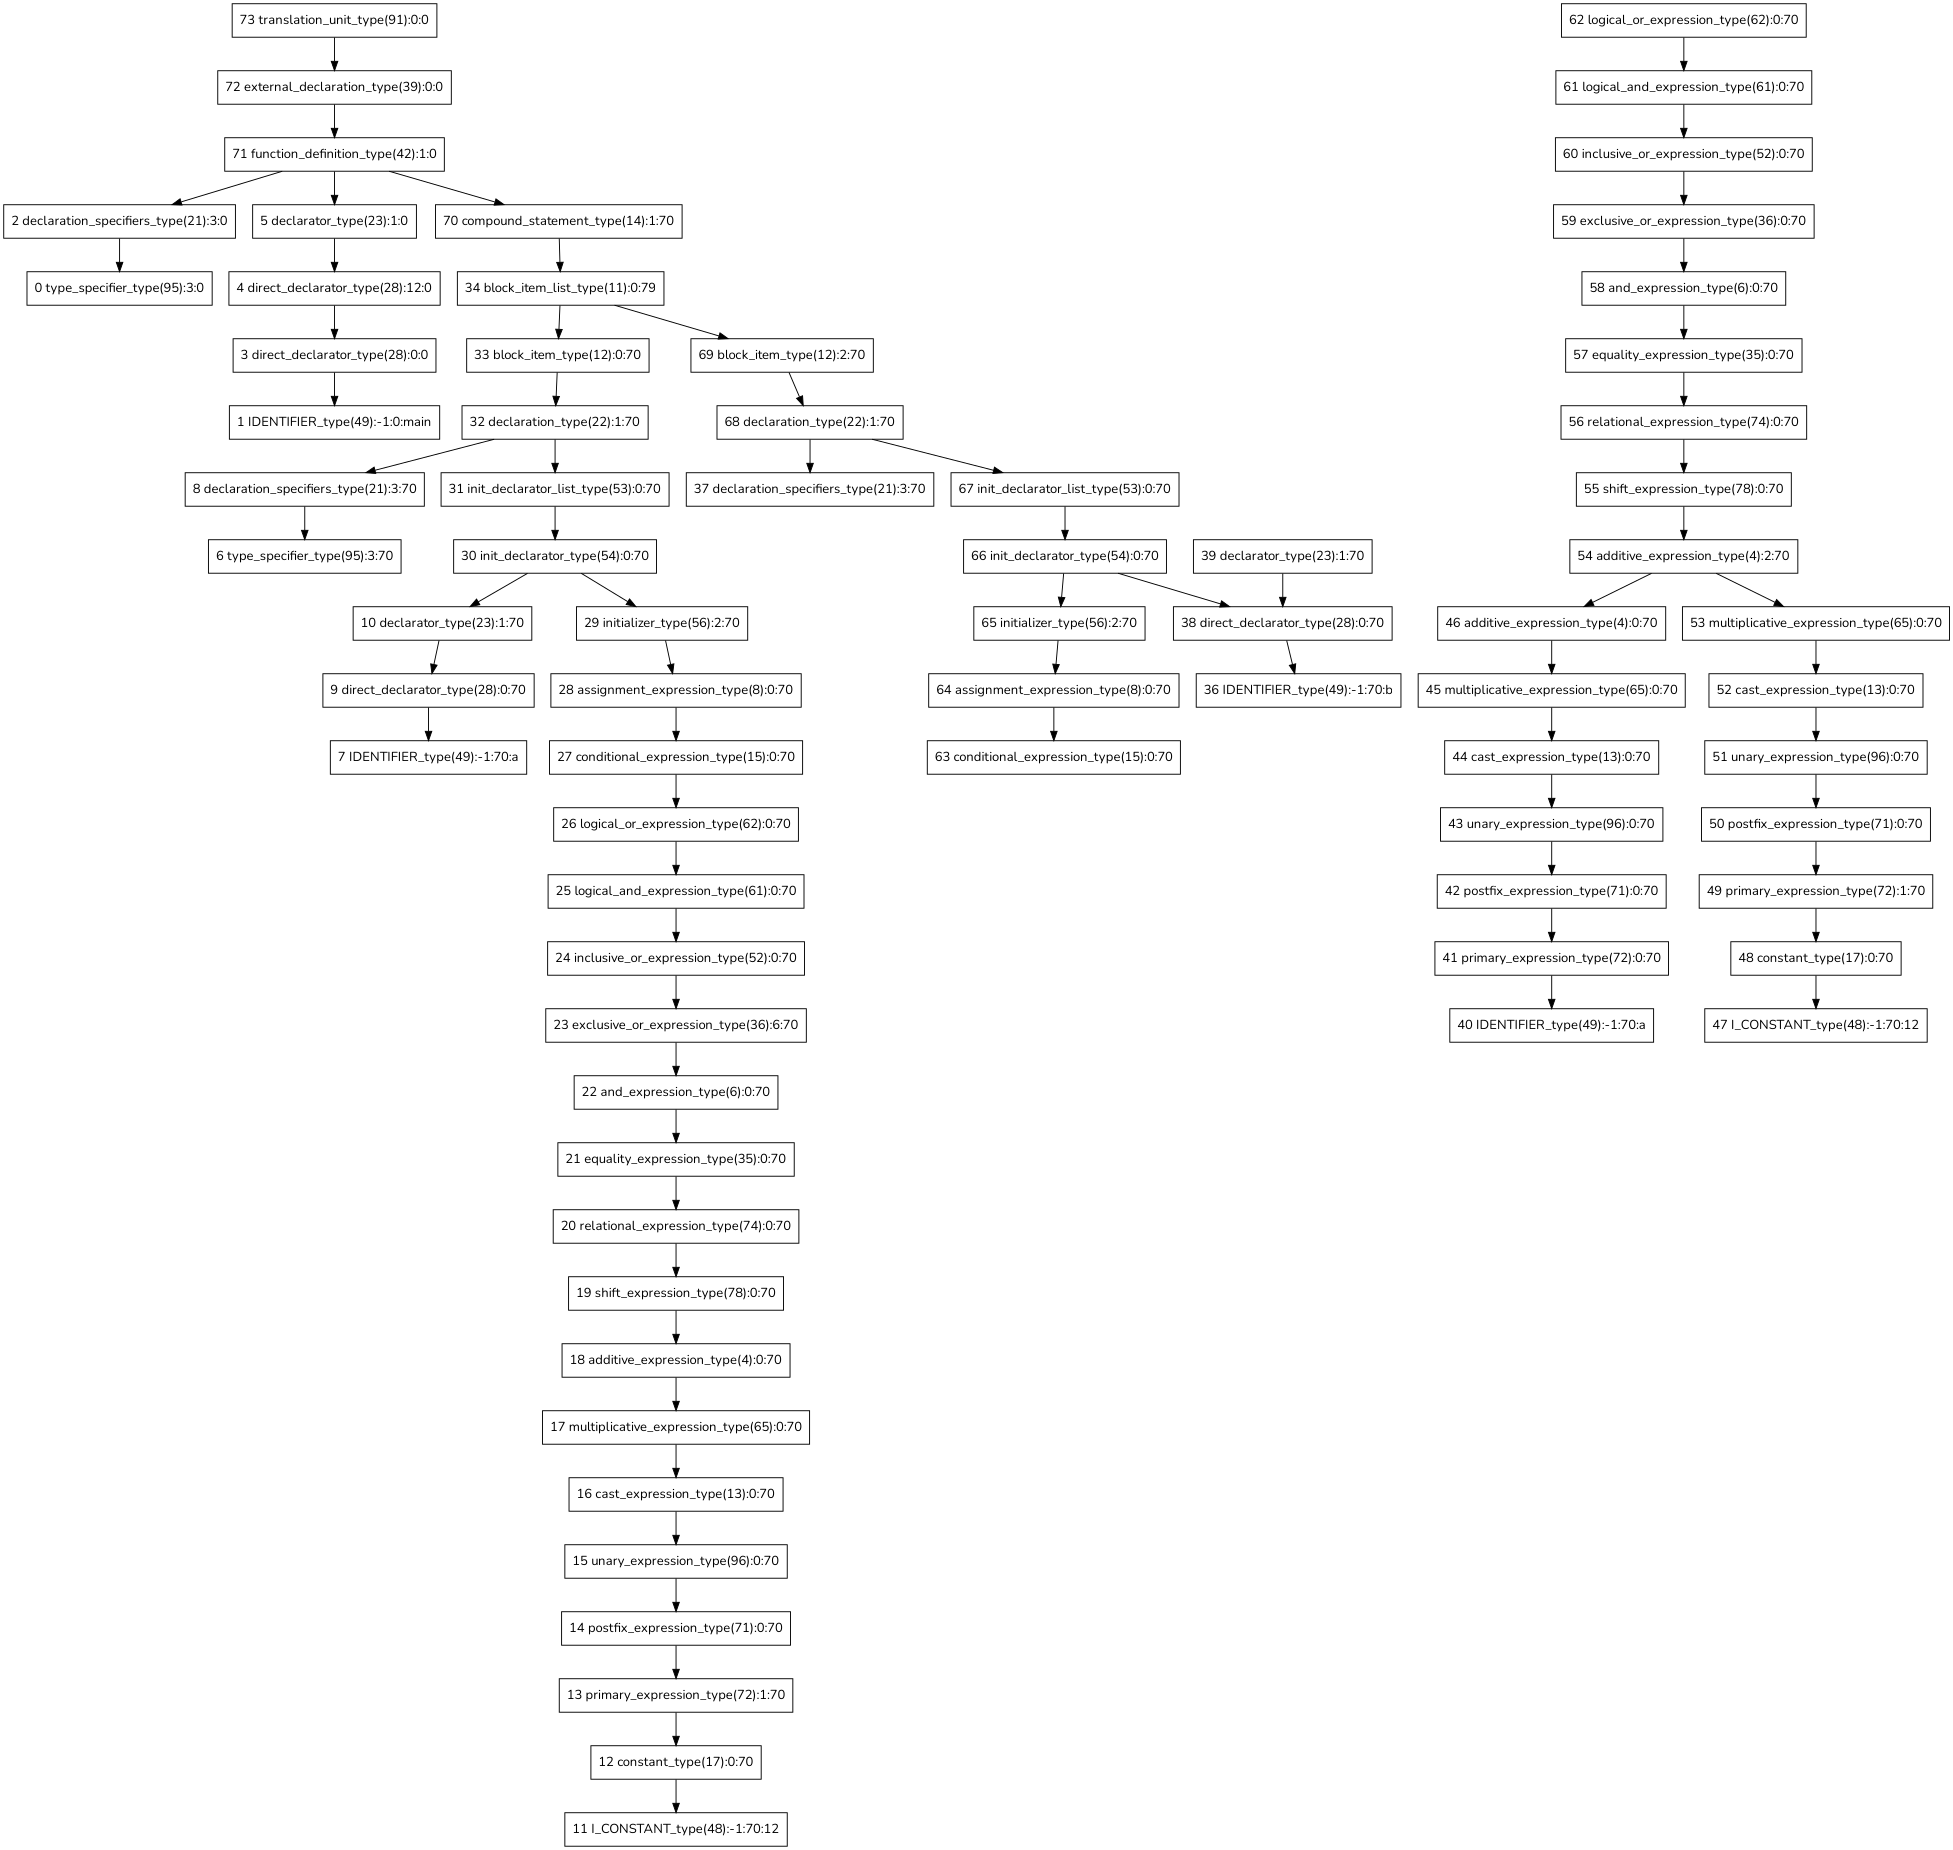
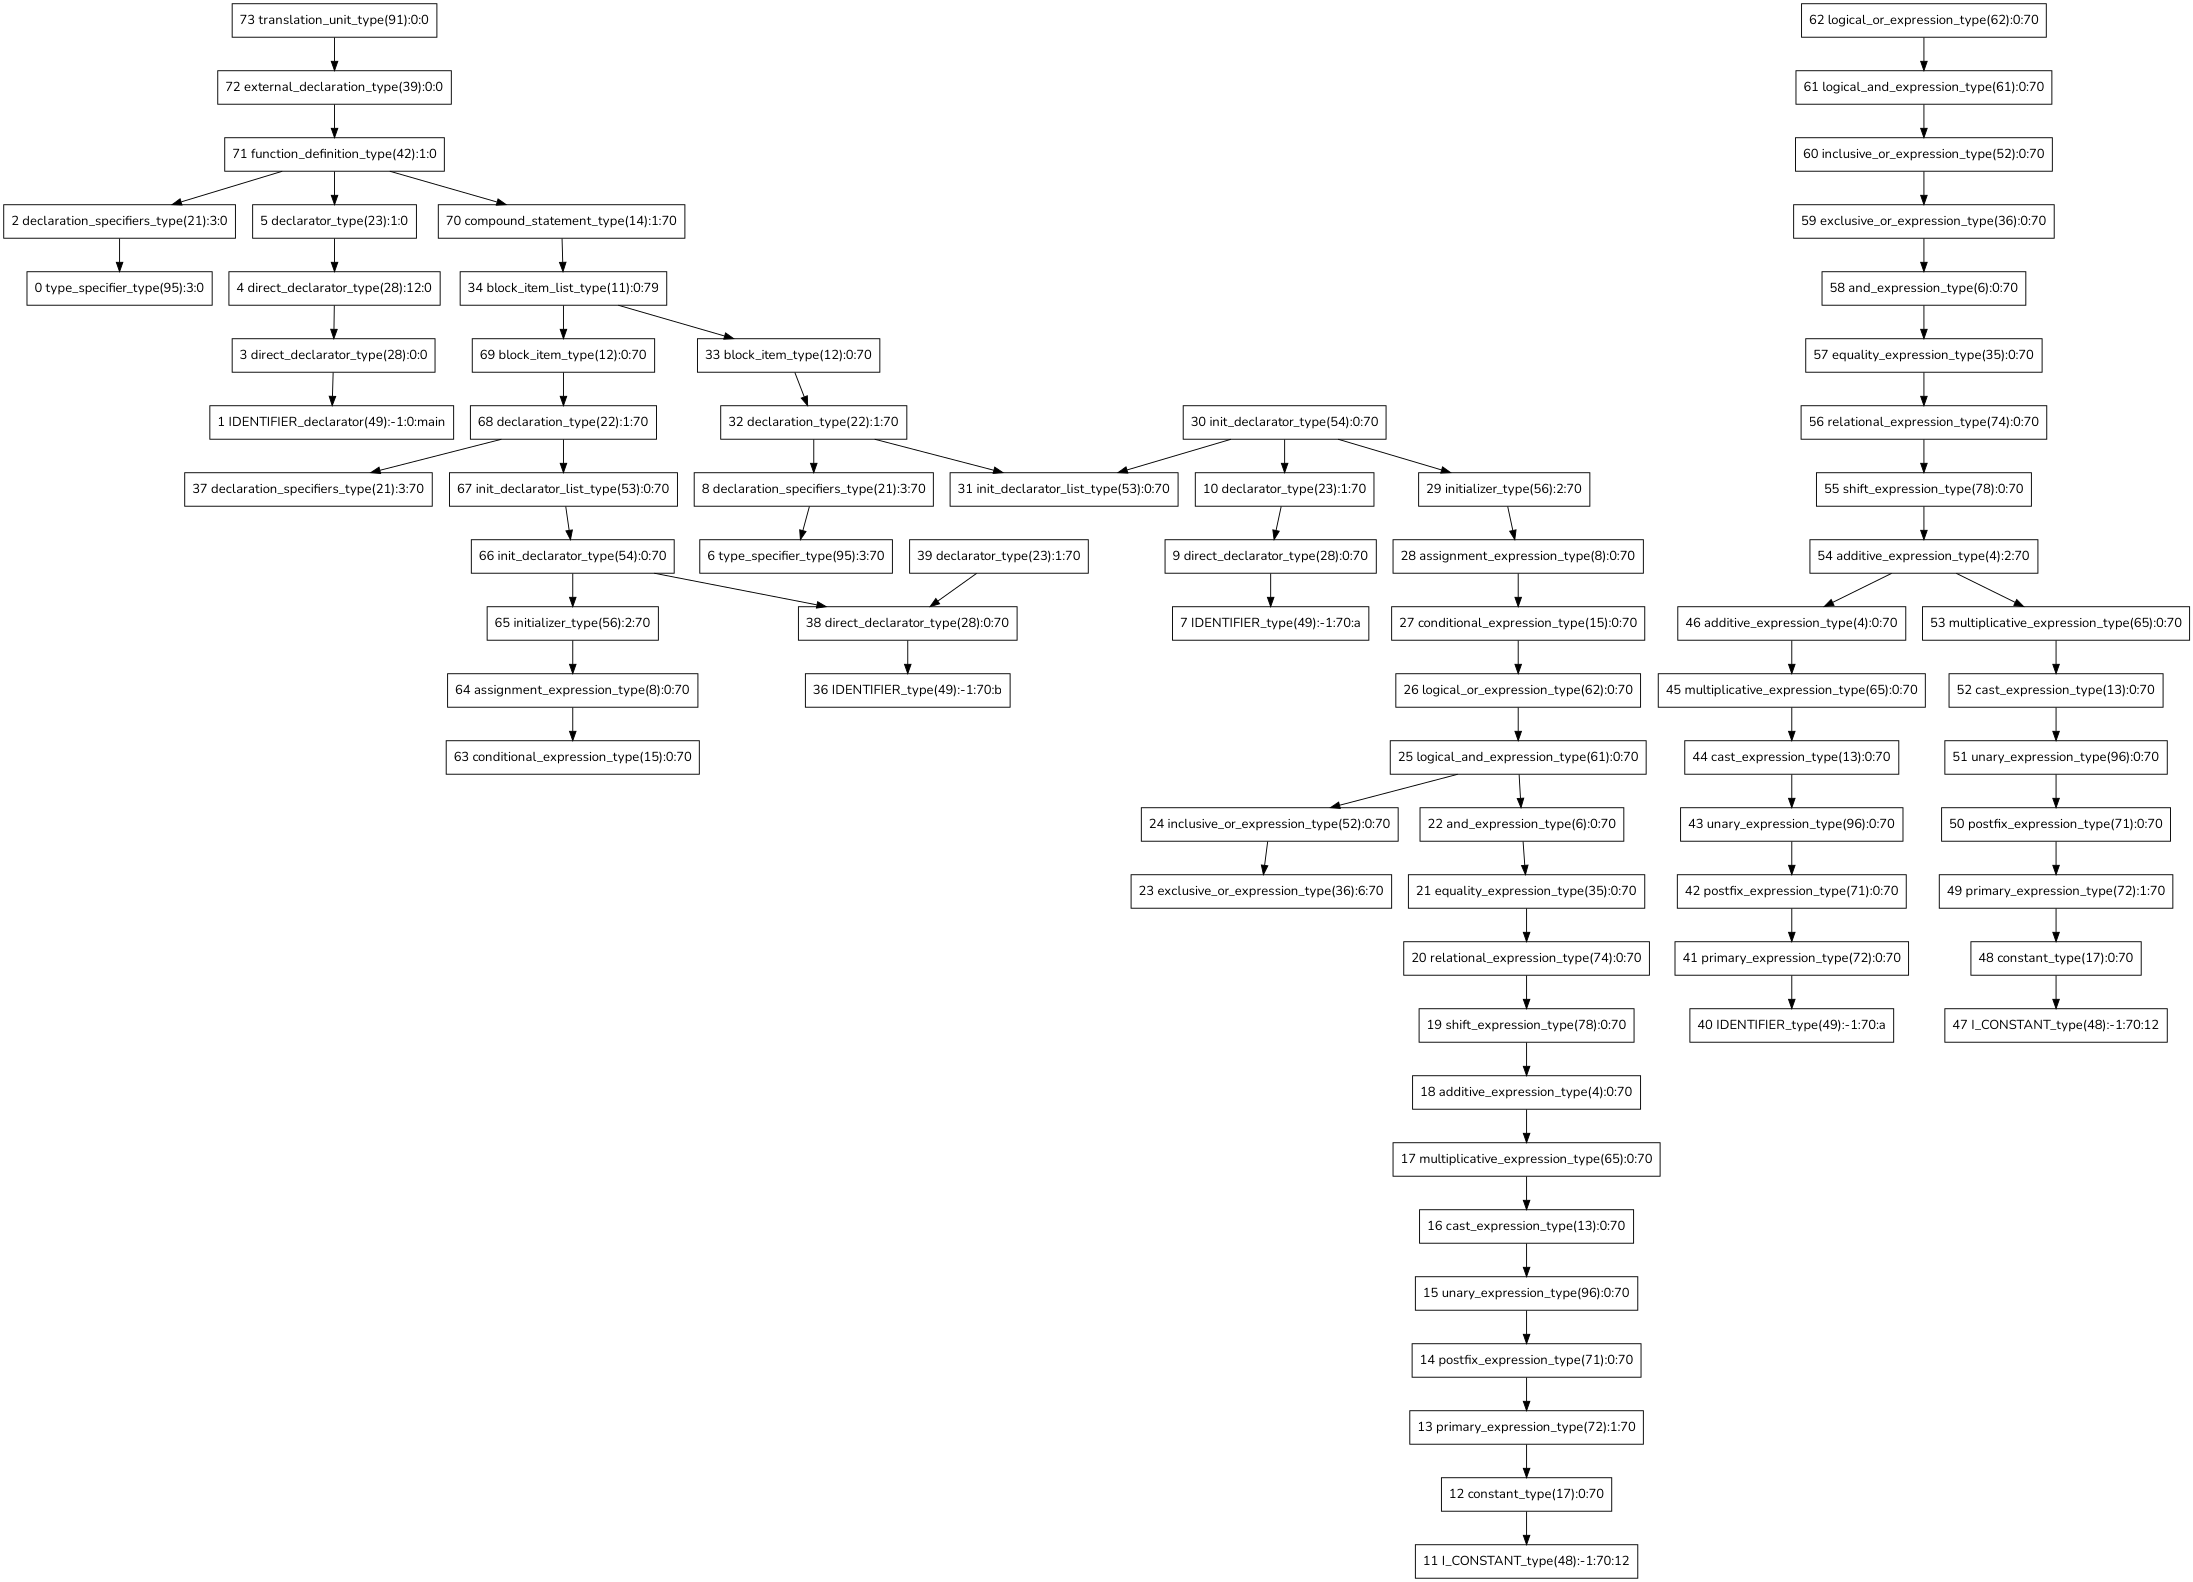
node "69 block_item_type(12):2:70": label "69 block_item_type(12):2:70" -> "69 block_item_type(12):0:70"
node "1 IDENTIFIER_type(49):-1:0:main": label "1 IDENTIFIER_type(49):-1:0:main" -> "1 IDENTIFIER_declarator(49):-1:0:main"
edge "31 init_declarator_list_type(53):0:70" -> "30 init_declarator_type(54):0:70": reversed
edge "23 exclusive_or_expression_type(36):6:70" -> "22 and_expression_type(6):0:70": now "25 logical_and_expression_type(61):0:70" -> "22 and_expression_type(6):0:70"
